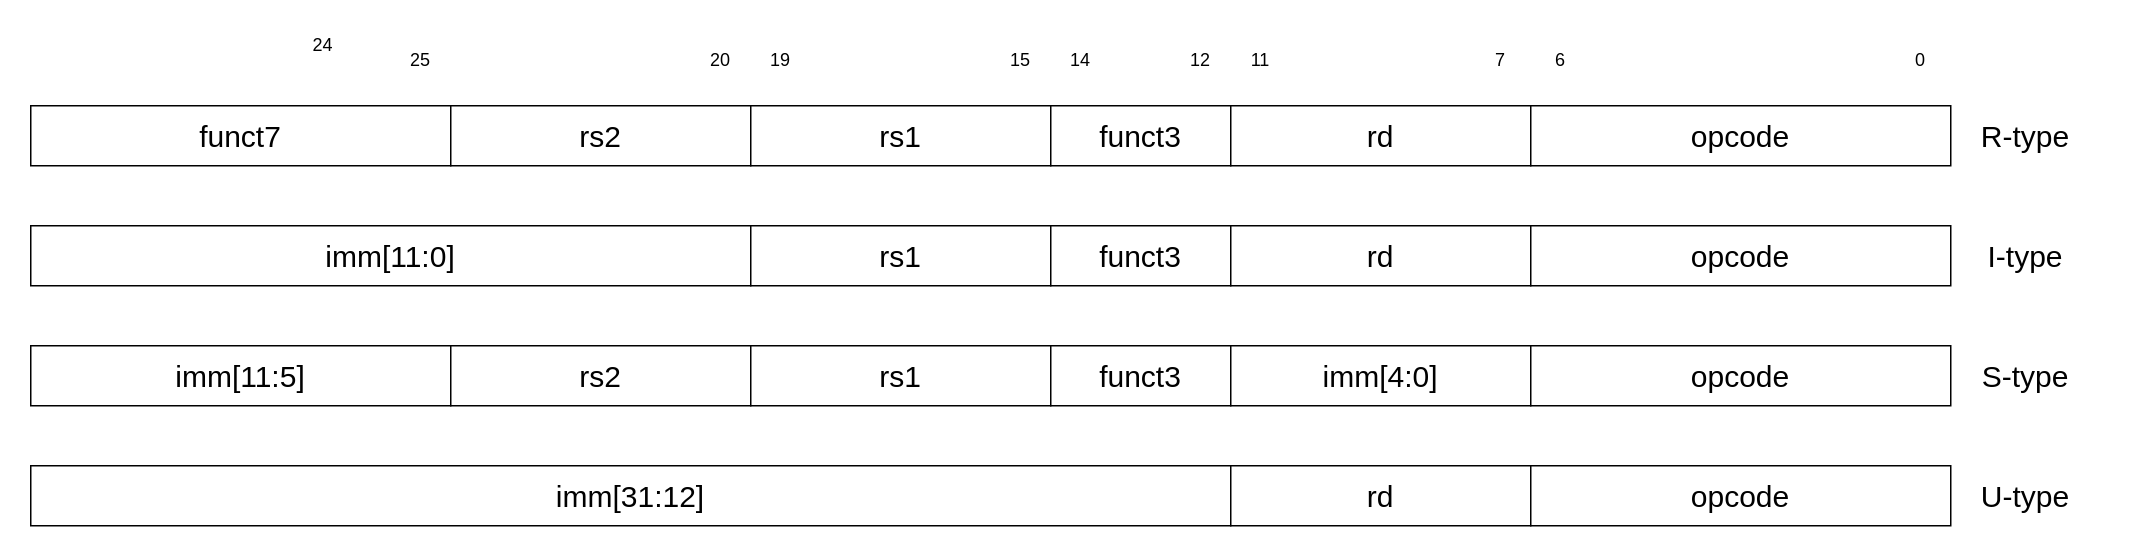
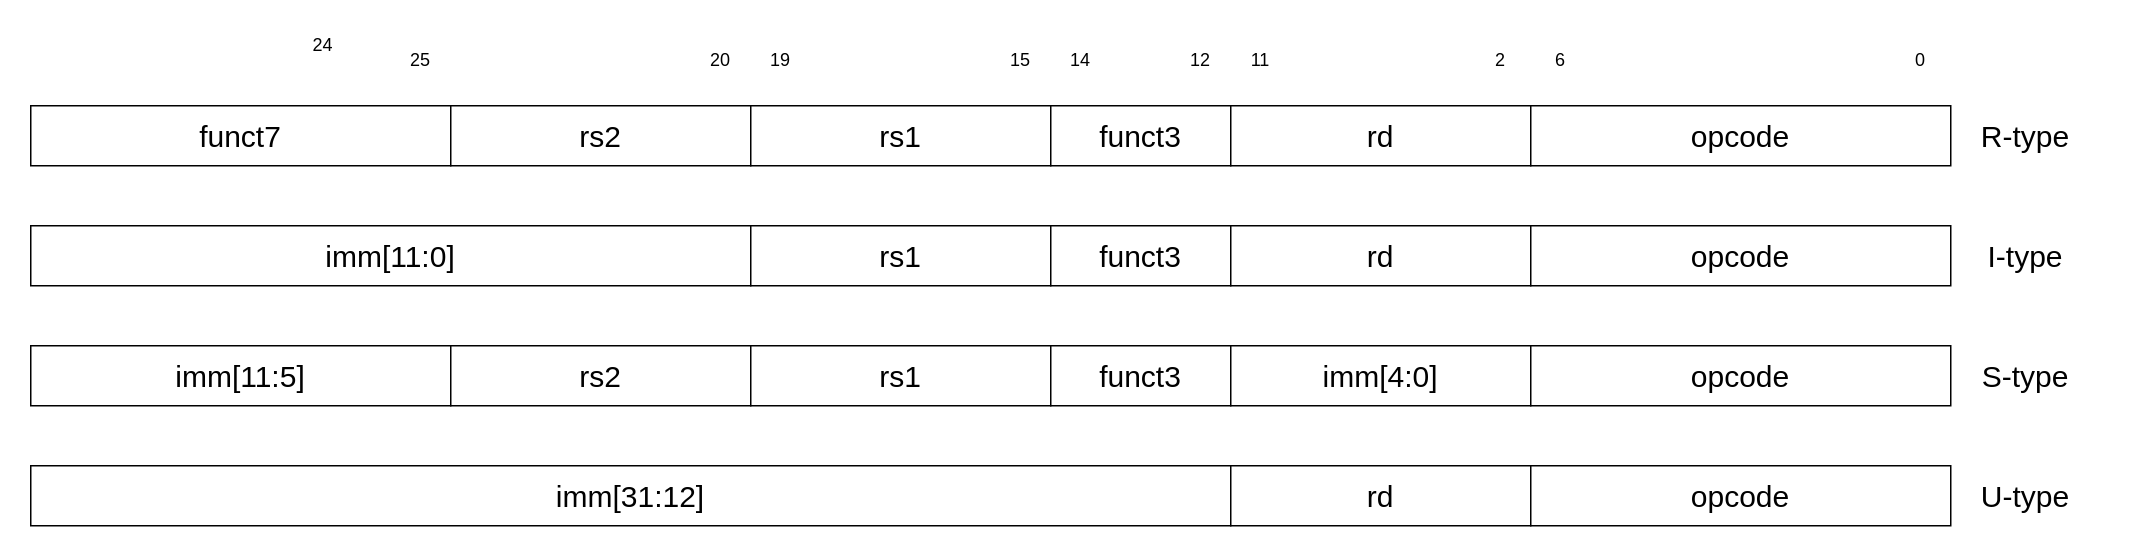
node "7": label "7" -> "2"
